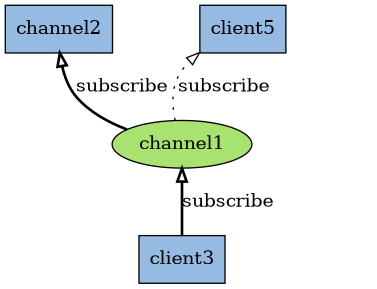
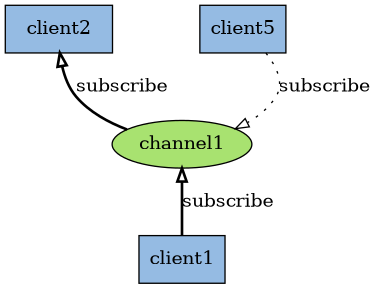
node "channel2": label "channel2" -> "client2"
edge "channel1" -> "client5": reversed
node "client3": label "client3" -> "client1"
